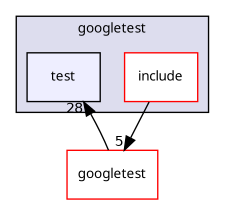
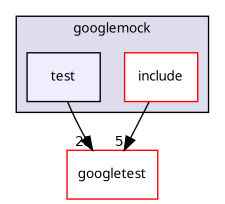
cluster "googletest": label "googletest" -> "googlemock"
edge "googletest" -> "test": reversed
